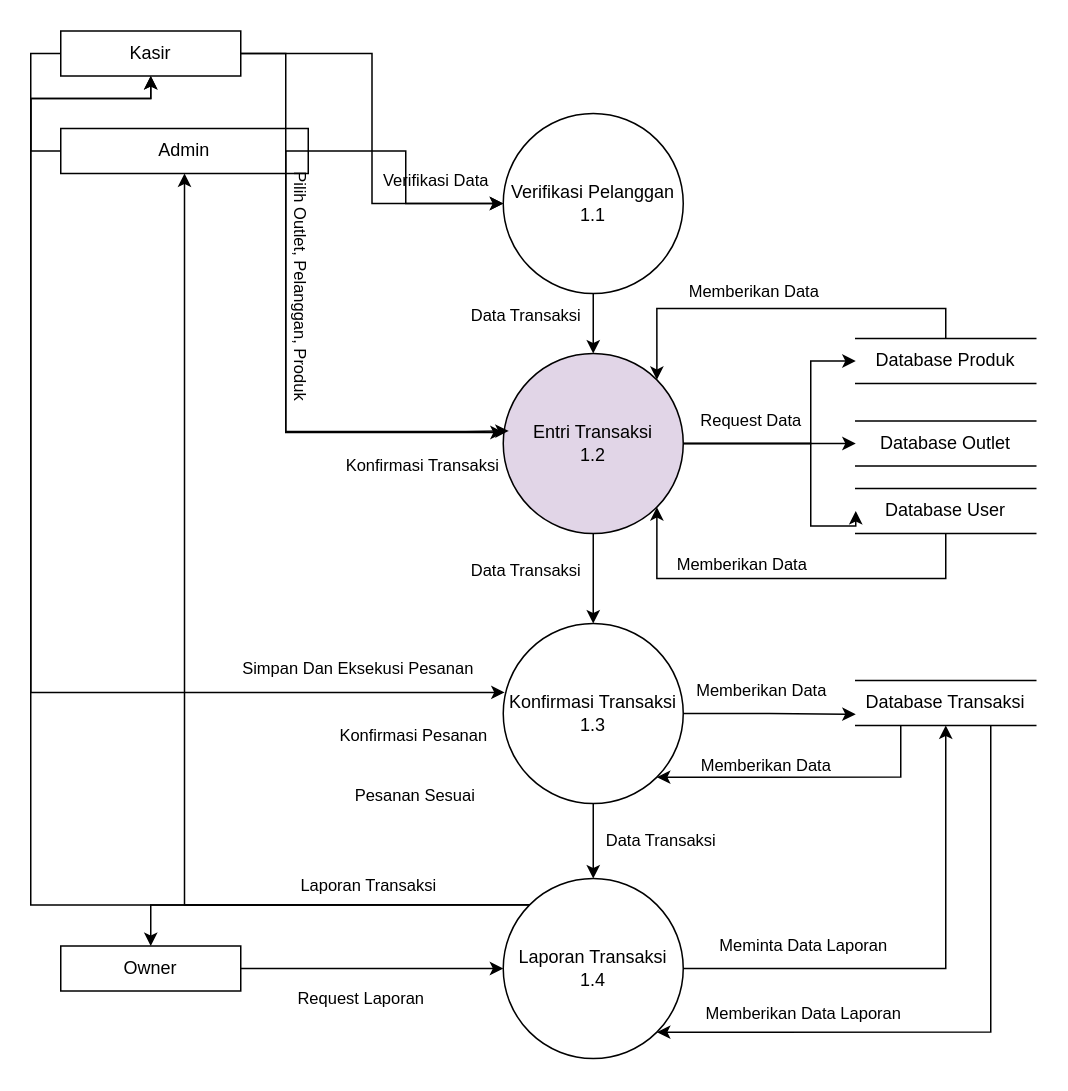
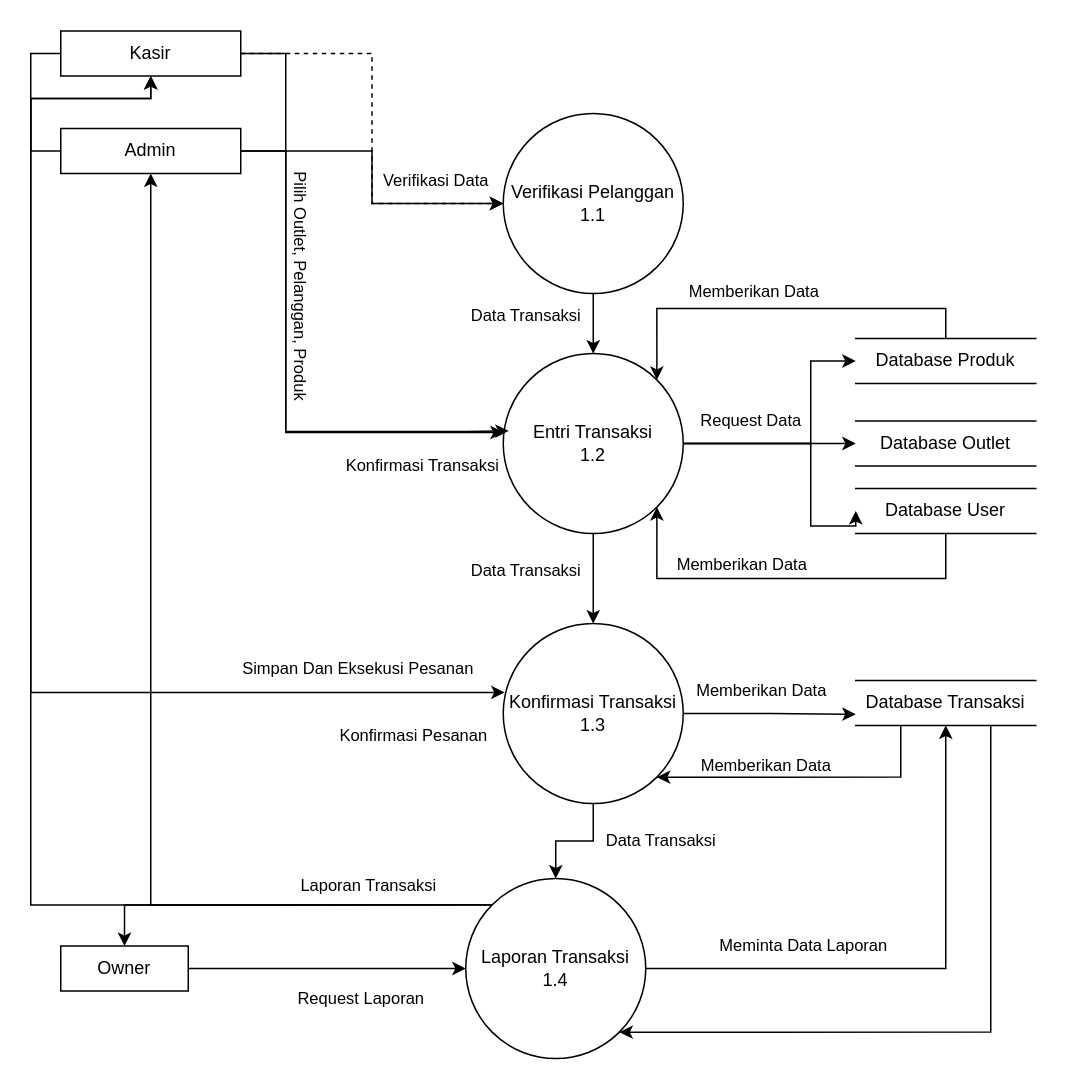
edge "Kasir" -> "Verifikasi Pelanggan 1.1": style solid -> dashed
node "Admin": size 248x45 -> 180x45
node "Entri Transaksi 1.2": fillcolor #e1d5e7 -> #ffffff
node "Pesanan Sesuai": removed
node "Owner": size 180x45 -> 128x45
node "Laporan Transaksi 1.4": moved (593, 968) -> (556, 968)
node "Memberikan Data Laporan": removed
